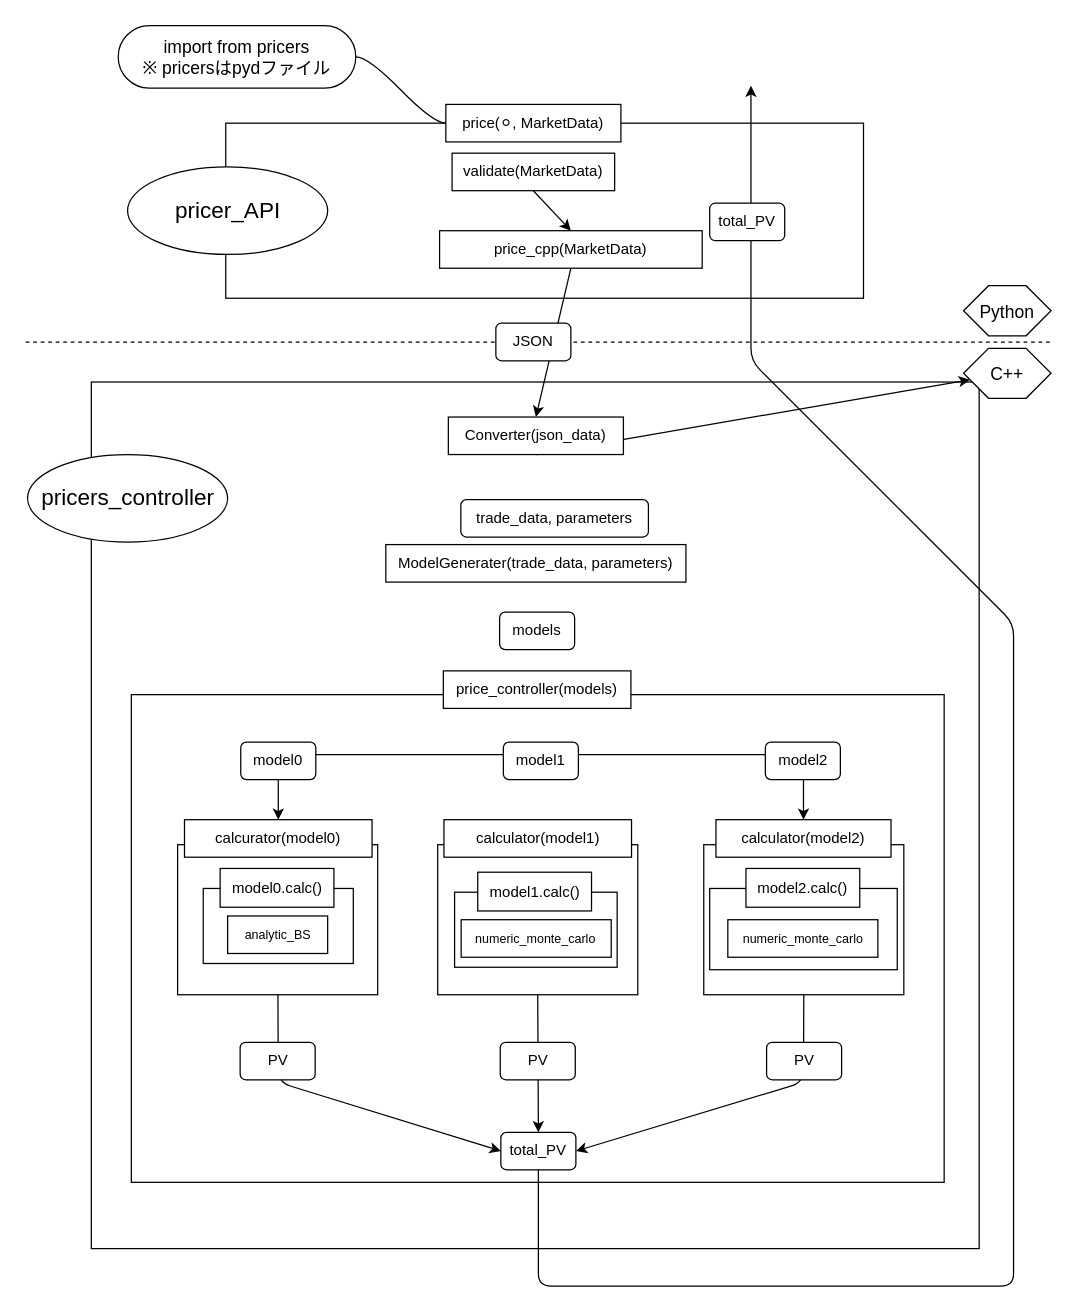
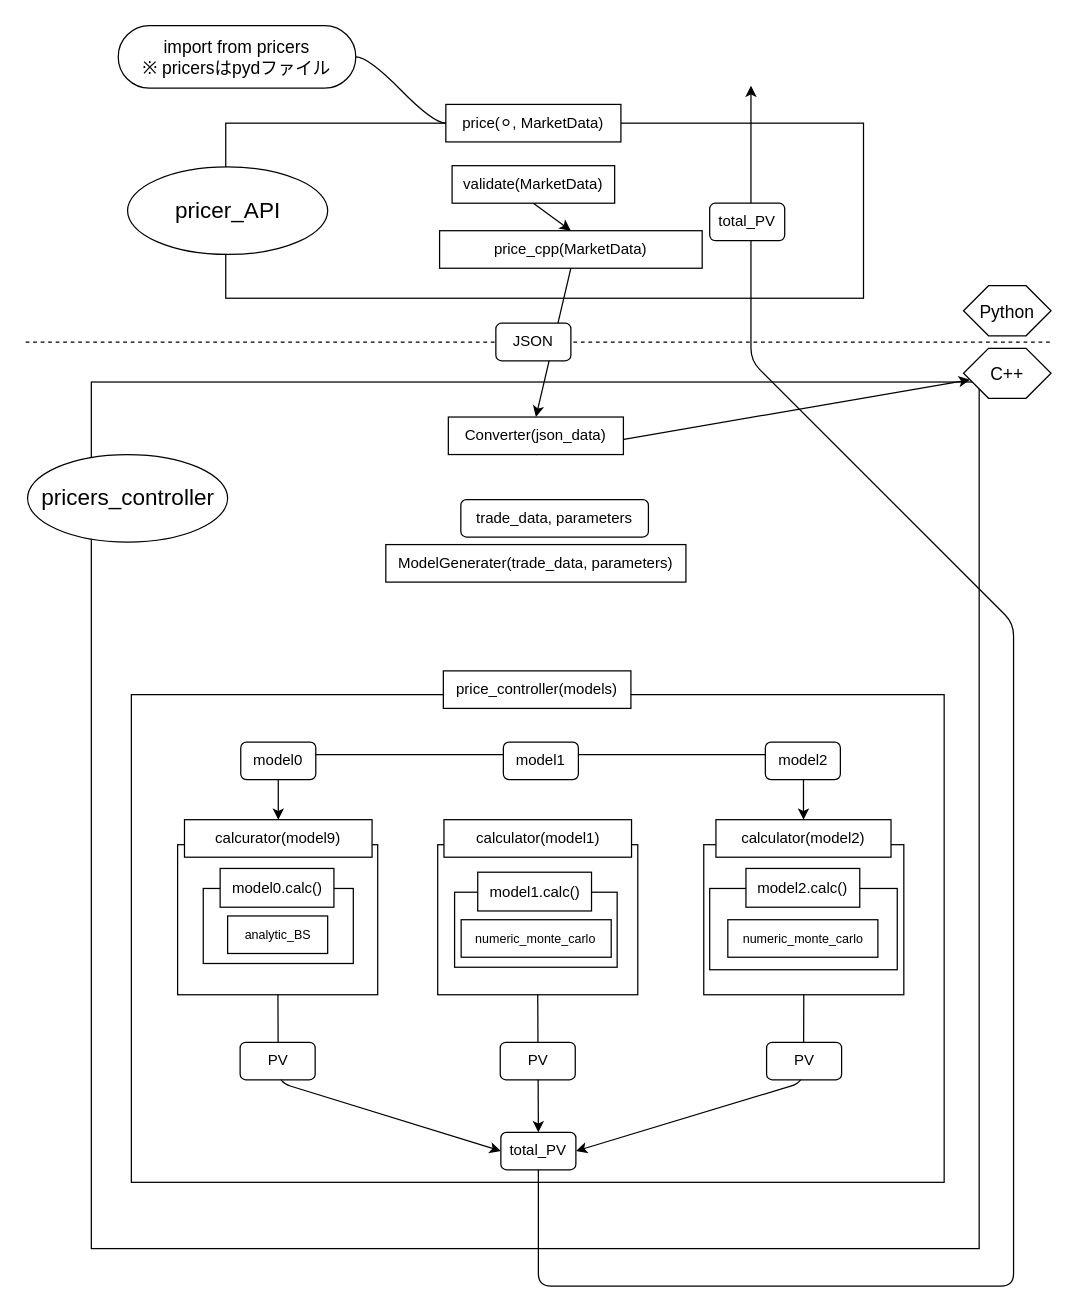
node "validate(MarketData)": moved (533, 172) -> (533, 184)
node "models": removed
node "calcurator(model0)": label "calcurator(model0)" -> "calcurator(model9)"
